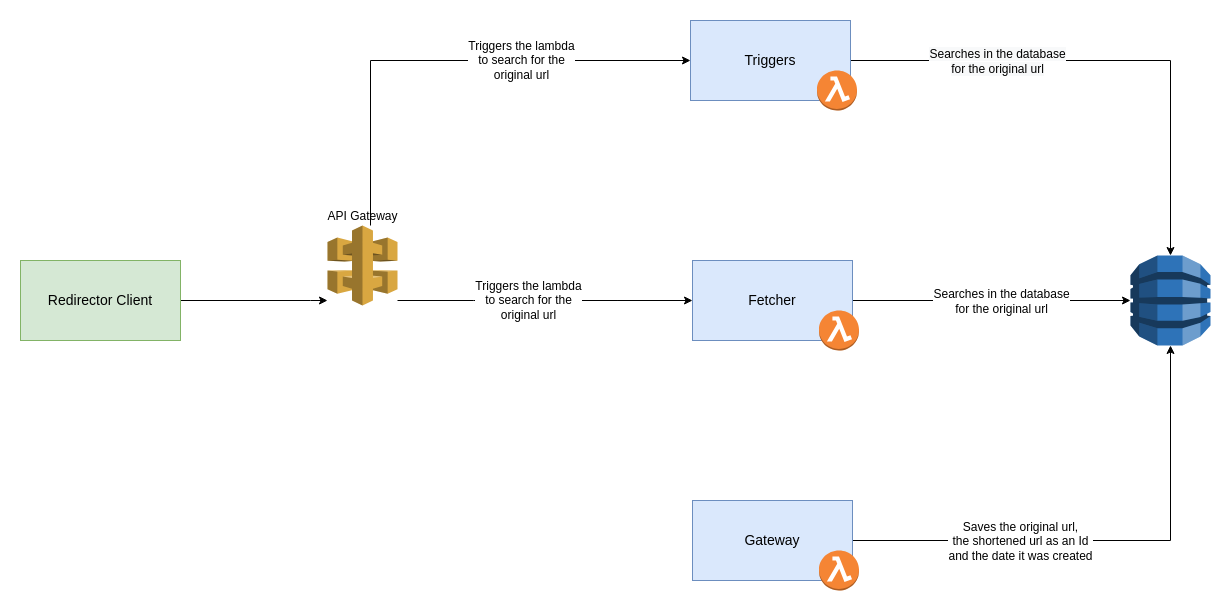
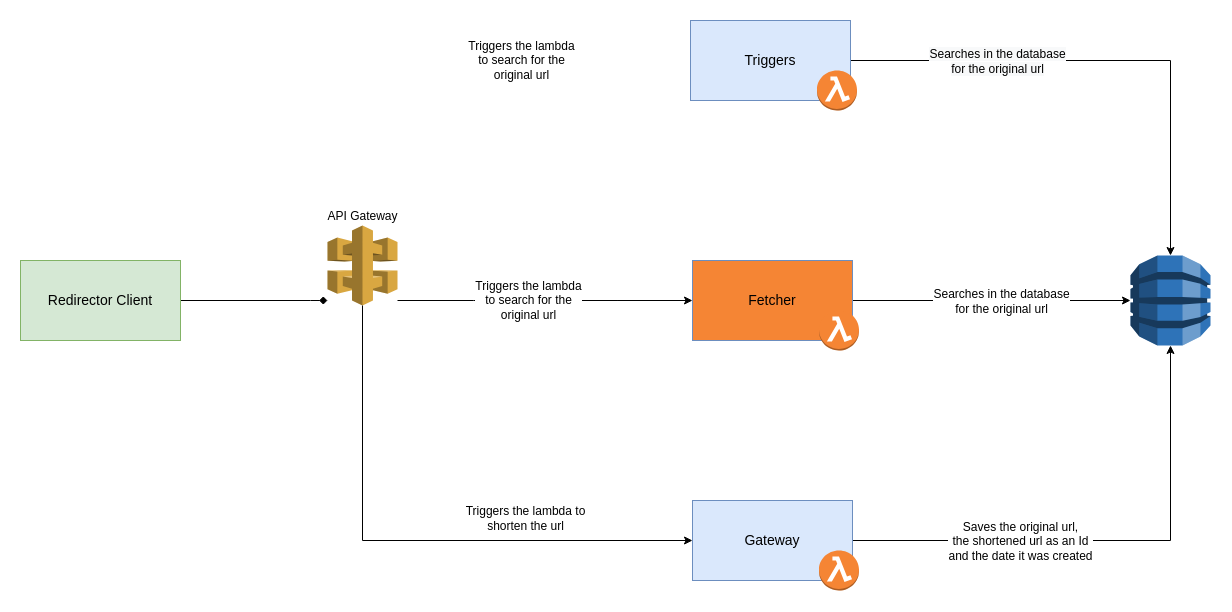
edge "API Gateway" -> "Triggers": removed
edge "Redirector Client" -> "API Gateway": arrowhead classic -> diamond
node "Fetcher": fillcolor #dae8fc -> #f58534
edge "API Gateway" -> "Gateway": added, label "Triggers the lambda to shorten the url"
